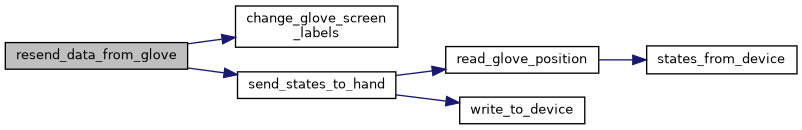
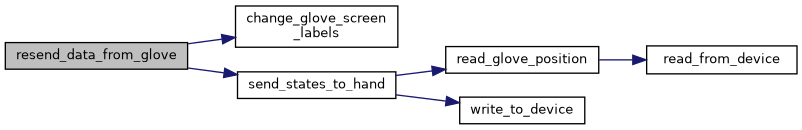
node "states_from_device": label "states_from_device" -> "read_from_device"
